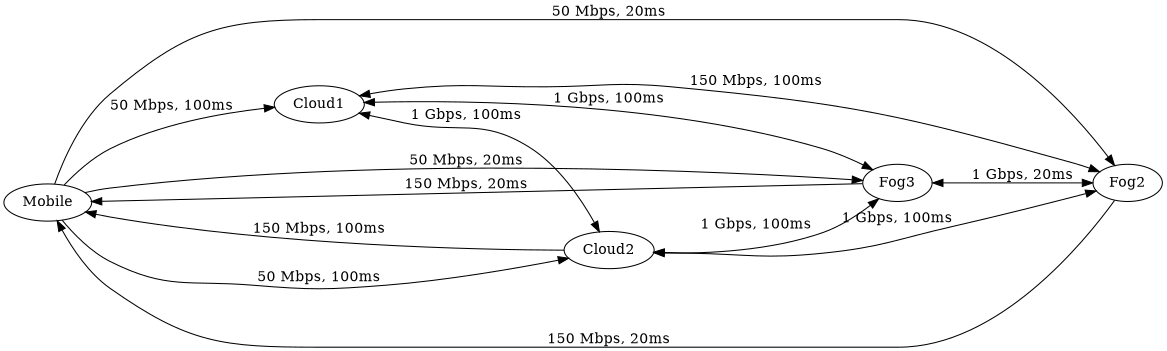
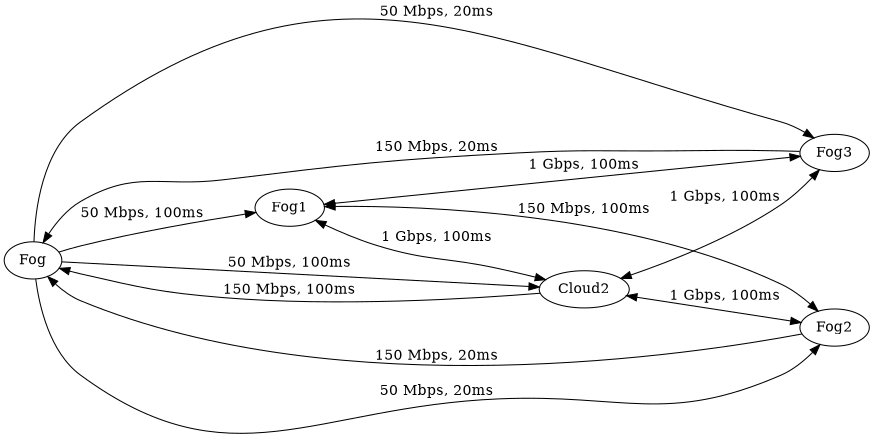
node "Cloud1": label "Cloud1" -> "Fog1"
edge "Fog3" -- "Fog2": removed, label "1 Gbps, 20ms"
node "Mobile": label "Mobile" -> "Fog"
